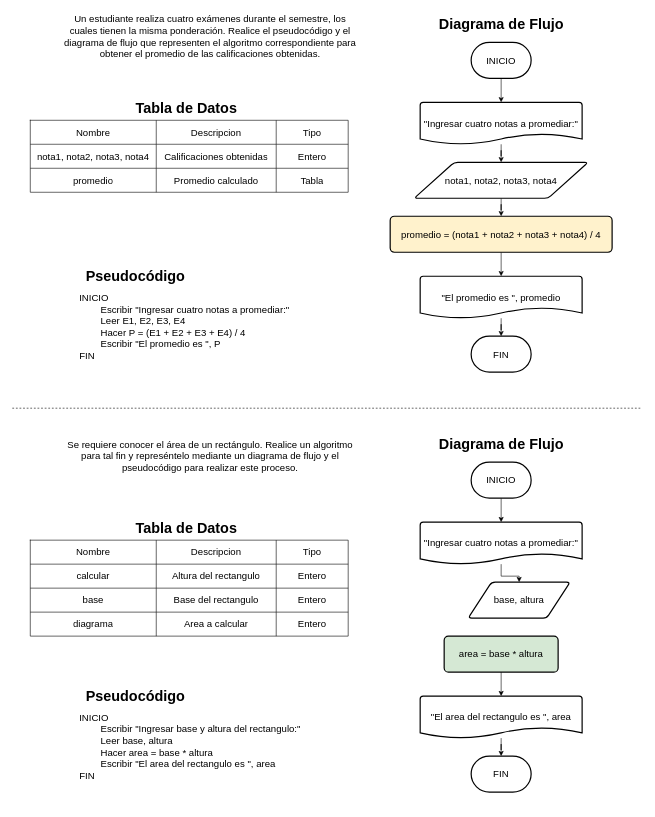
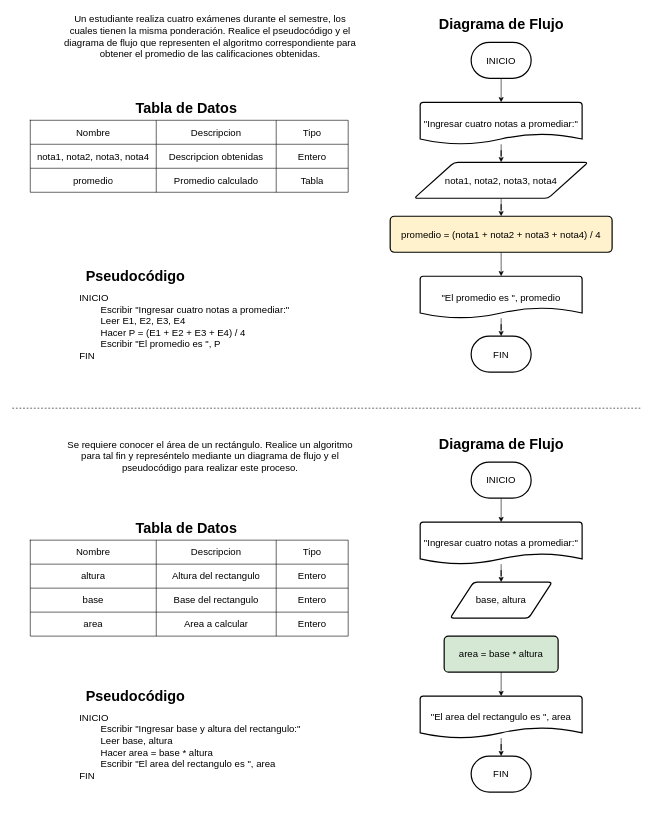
node "Calificaciones obtenidas": label "Calificaciones obtenidas" -> "Descripcion obtenidas"
node "calcular": label "calcular" -> "altura"
node "base, altura": moved (519, 600) -> (501, 600)
node "diagrama": label "diagrama" -> "area"
